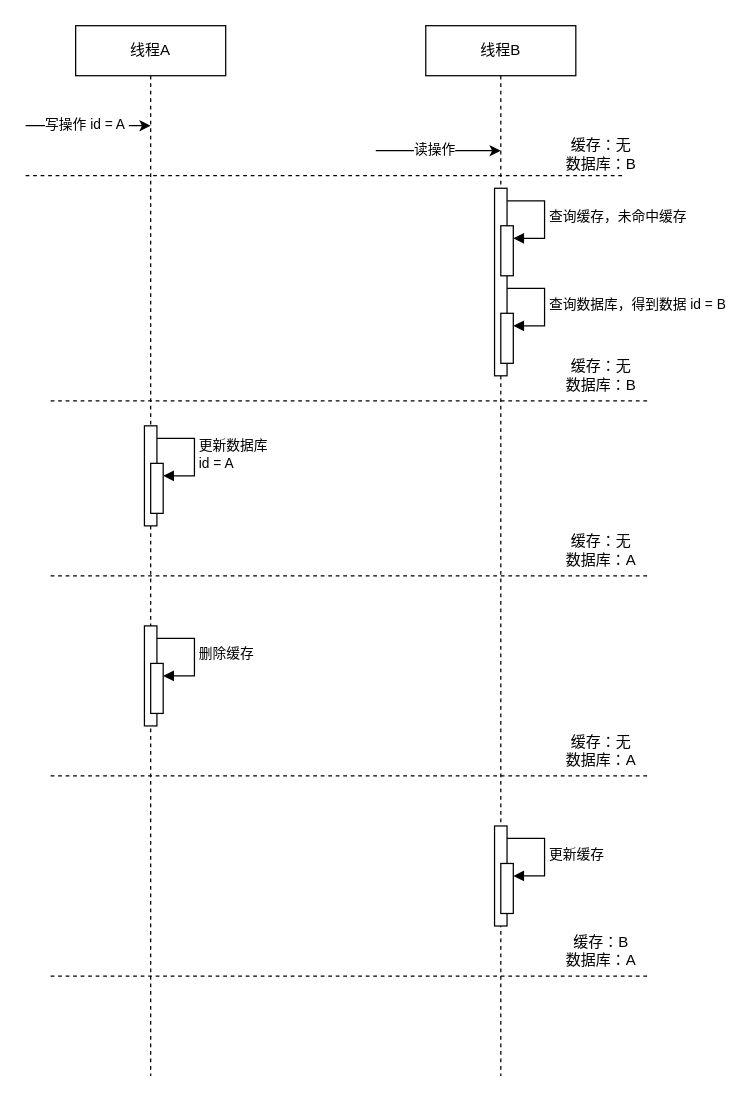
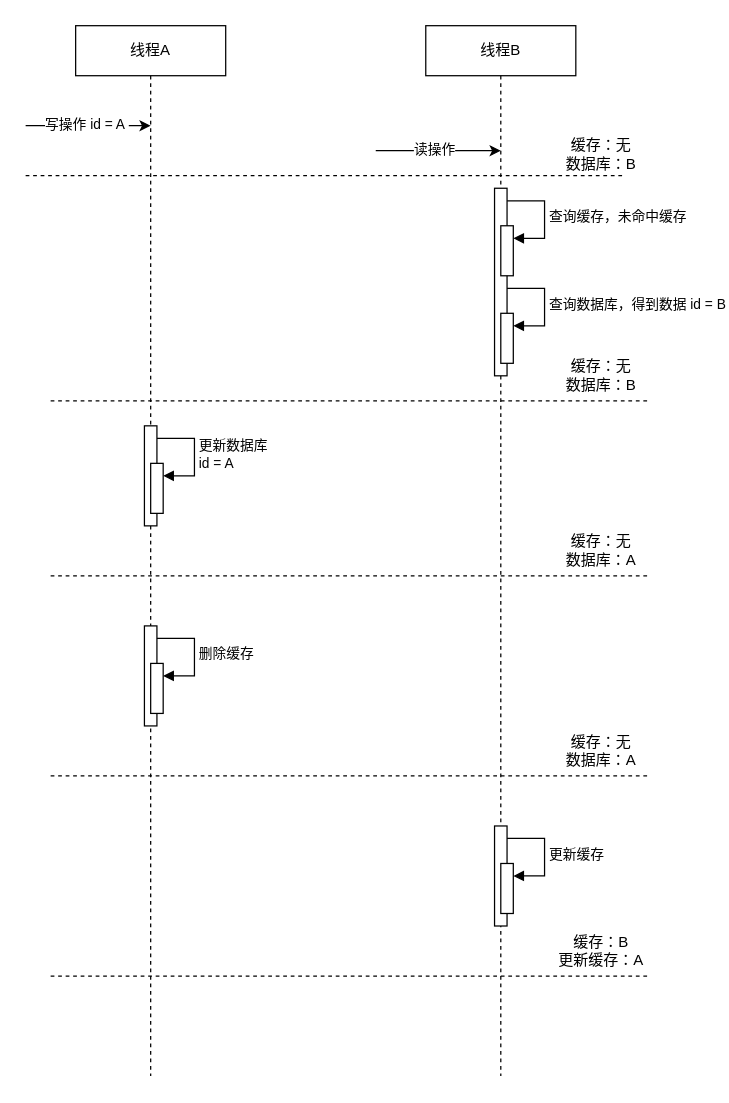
node "缓存：B 数据库：A": label "缓存：B 数据库：A" -> "缓存：B 更新缓存：A"
